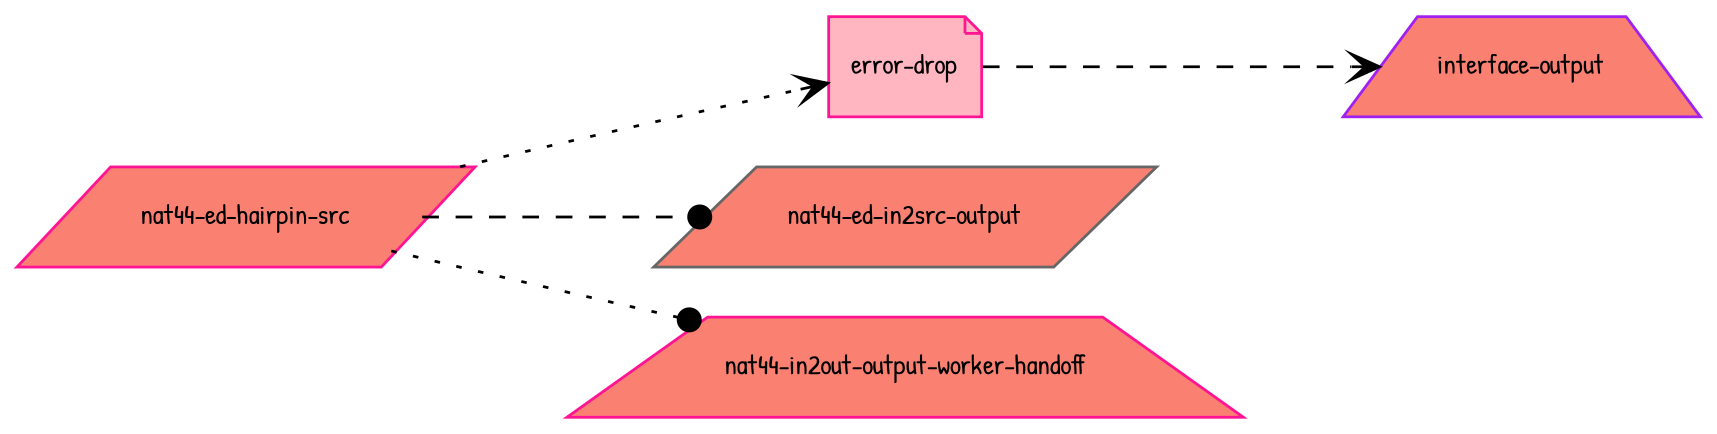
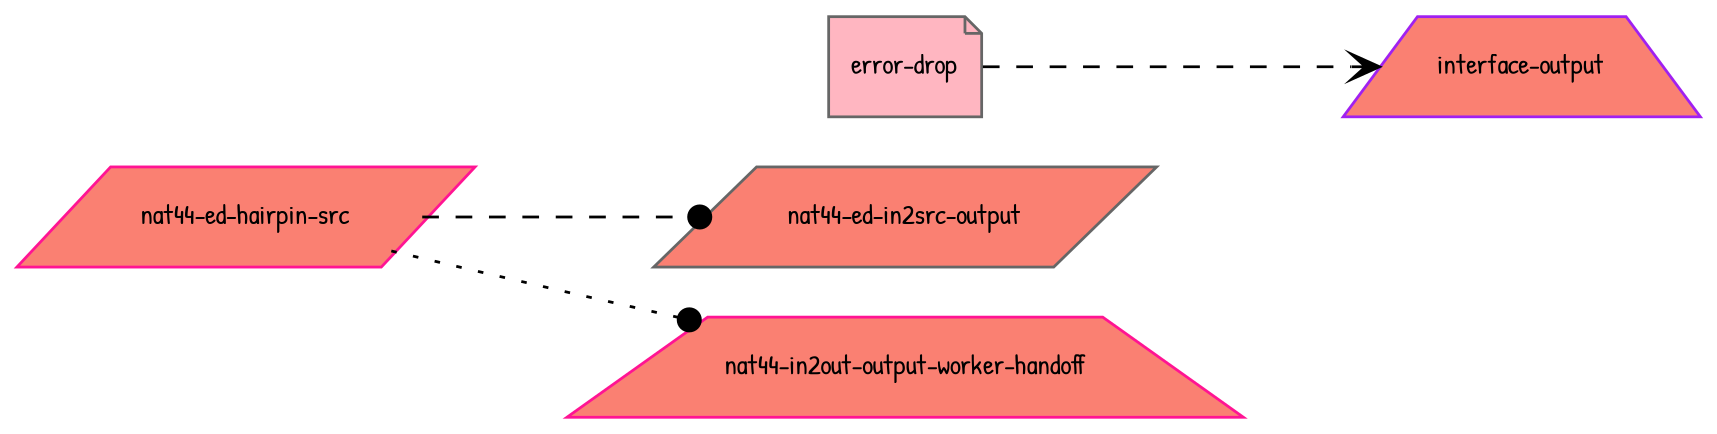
node "error-drop": color deeppink -> gray40
edge "nat44-ed-hairpin-src" -> "error-drop": removed
